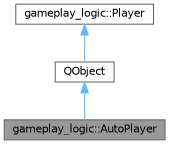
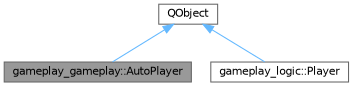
edge "QObject" -> "gameplay_logic::Player": reversed
node "gameplay_logic::AutoPlayer": label "gameplay_logic::AutoPlayer" -> "gameplay_gameplay::AutoPlayer"
